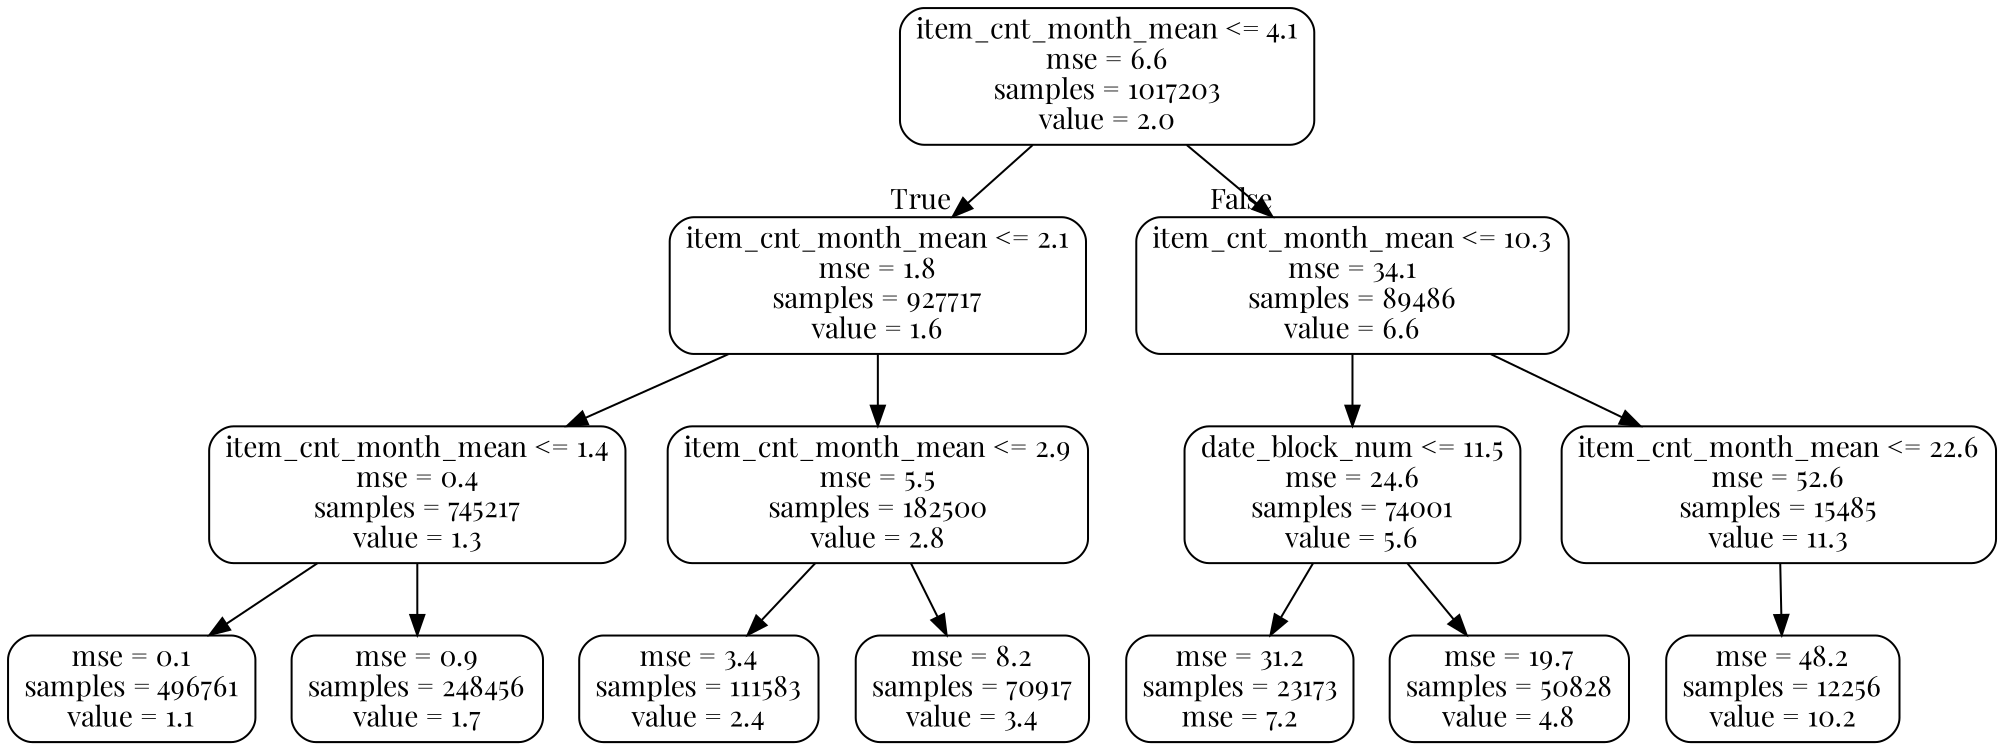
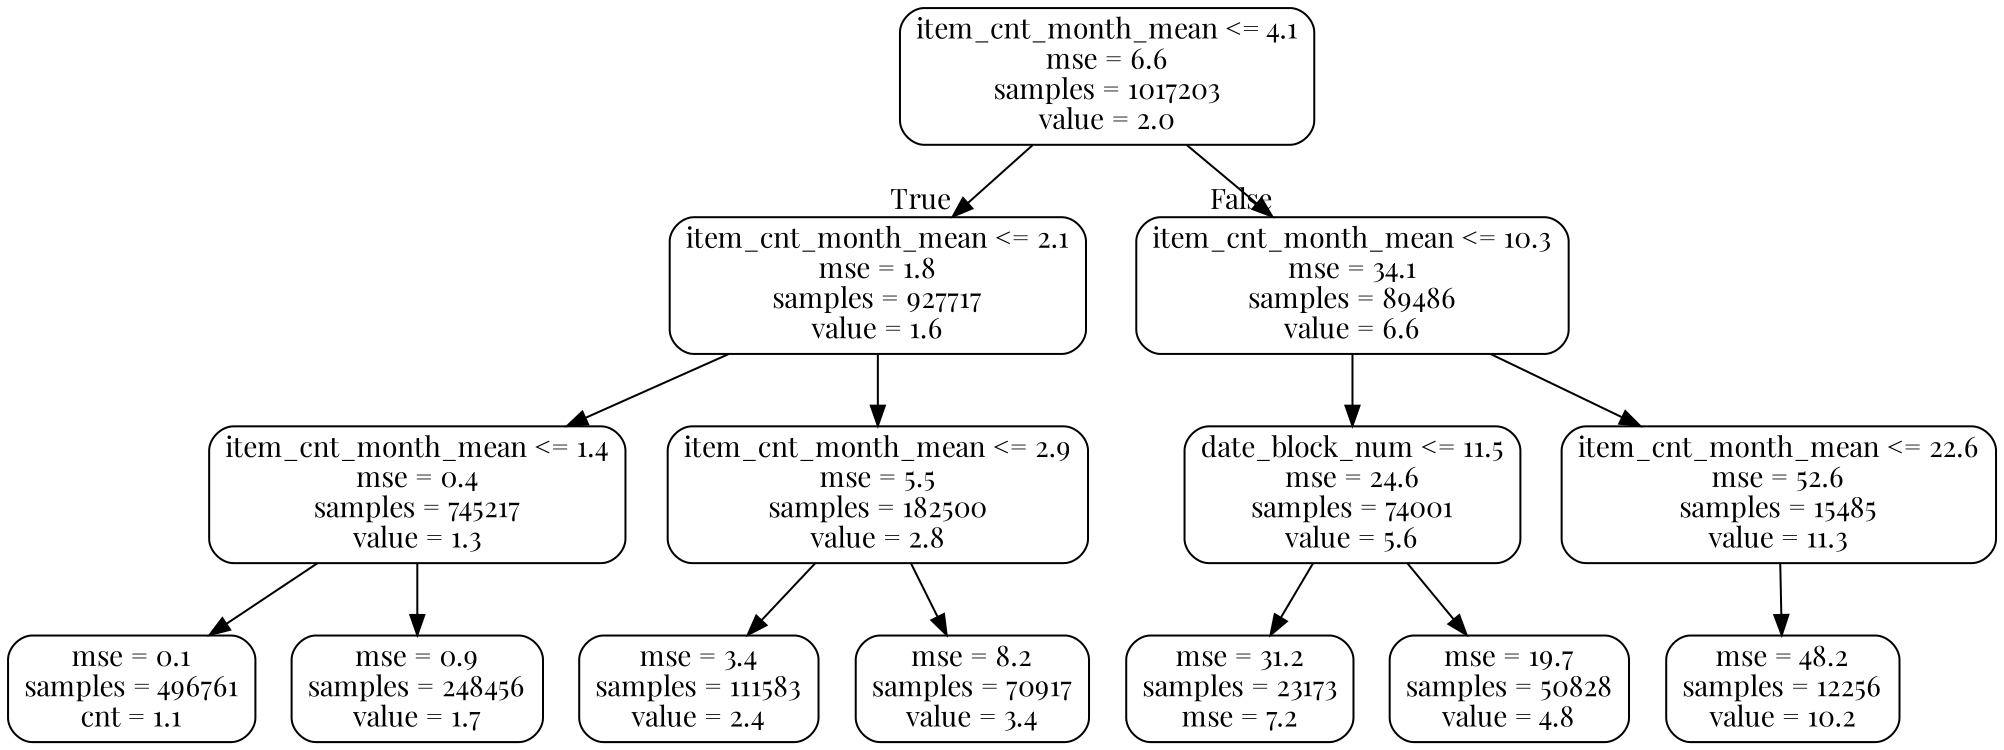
node "mse = 0.1 samples = 496761 value = 1.1": label "mse = 0.1 samples = 496761 value = 1.1" -> "mse = 0.1 samples = 496761 cnt = 1.1"
